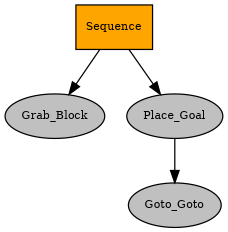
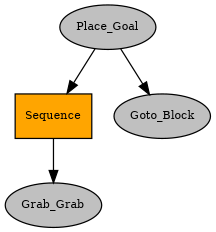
edge "Sequence" -> "Place_Goal": reversed
node "Grab_Block": label "Grab_Block" -> "Grab_Grab"
node "Goto_Goto": label "Goto_Goto" -> "Goto_Block"
